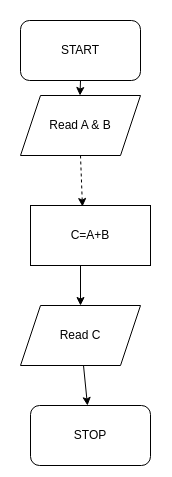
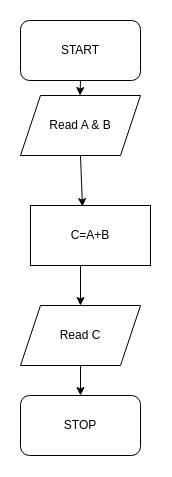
edge "Read A & B" -> "C=A+B": style dashed -> solid
node "STOP": moved (91, 436) -> (81, 426)
